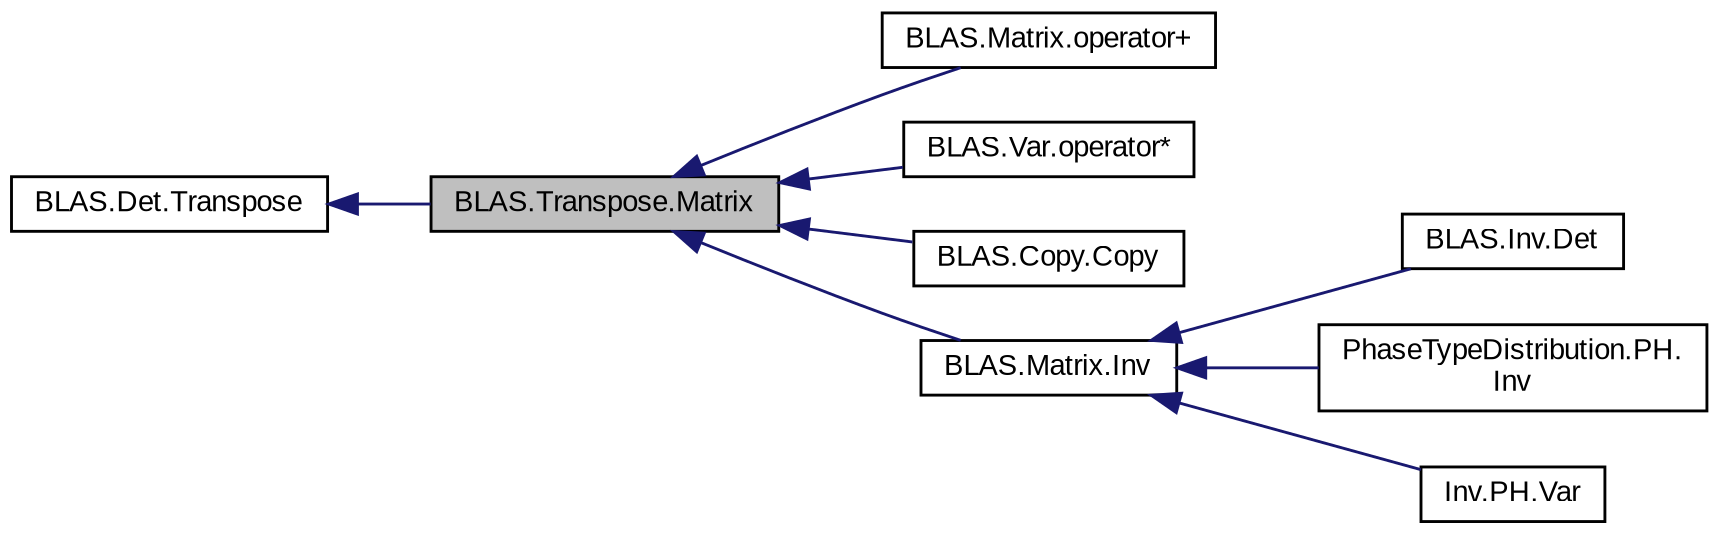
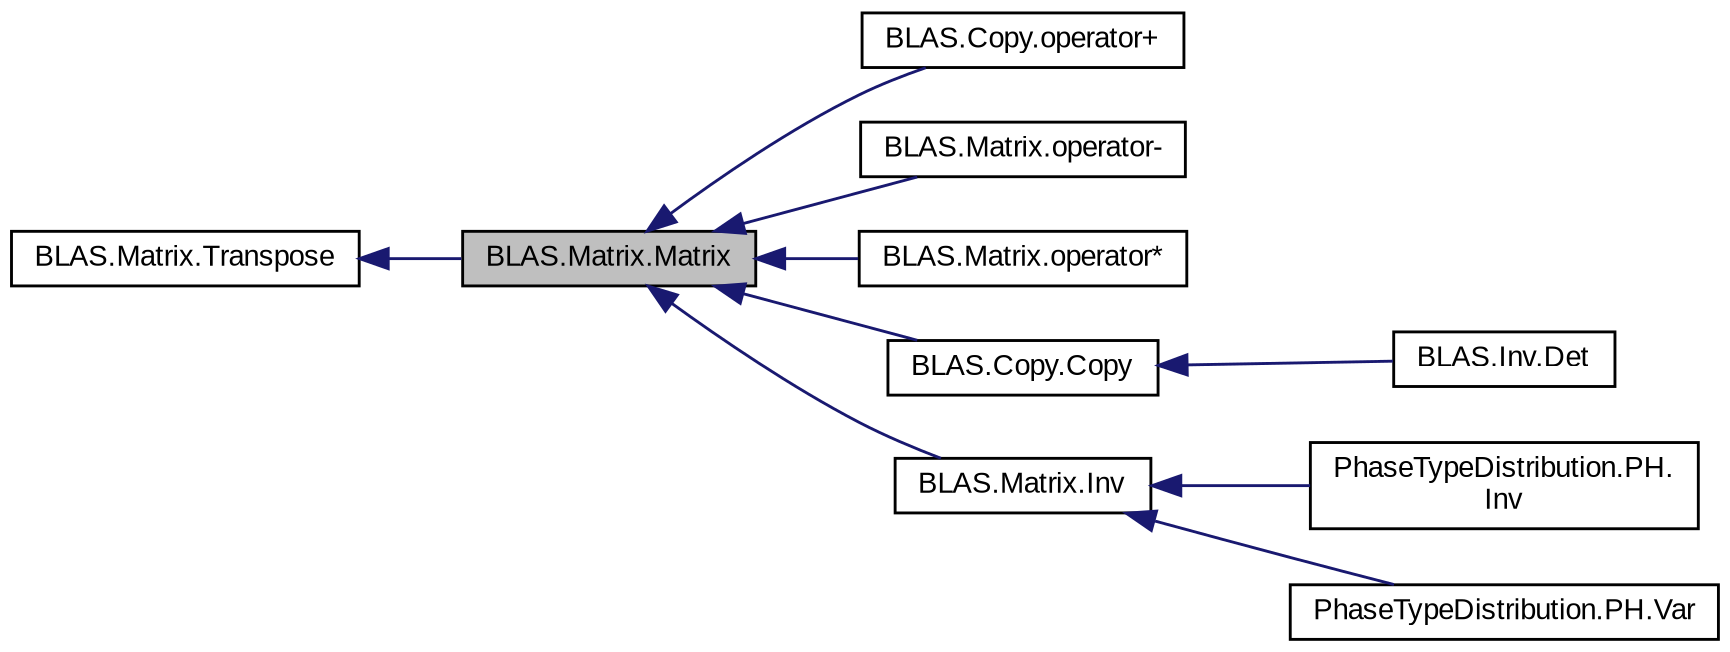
node "BLAS.Matrix.operator+": label "BLAS.Matrix.operator+" -> "BLAS.Copy.operator+"
node "BLAS.Matrix.operator-": added
node "BLAS.Var.operator*": label "BLAS.Var.operator*" -> "BLAS.Matrix.operator*"
node "BLAS.Det.Transpose": label "BLAS.Det.Transpose" -> "BLAS.Matrix.Transpose"
node "BLAS.Transpose.Matrix": label "BLAS.Transpose.Matrix" -> "BLAS.Matrix.Matrix"
edge "BLAS.Inv.Det" -> "BLAS.Matrix.Inv": now "BLAS.Inv.Det" -> "BLAS.Copy.Copy"
node "Inv.PH.Var": label "Inv.PH.Var" -> "PhaseTypeDistribution.PH.Var"
